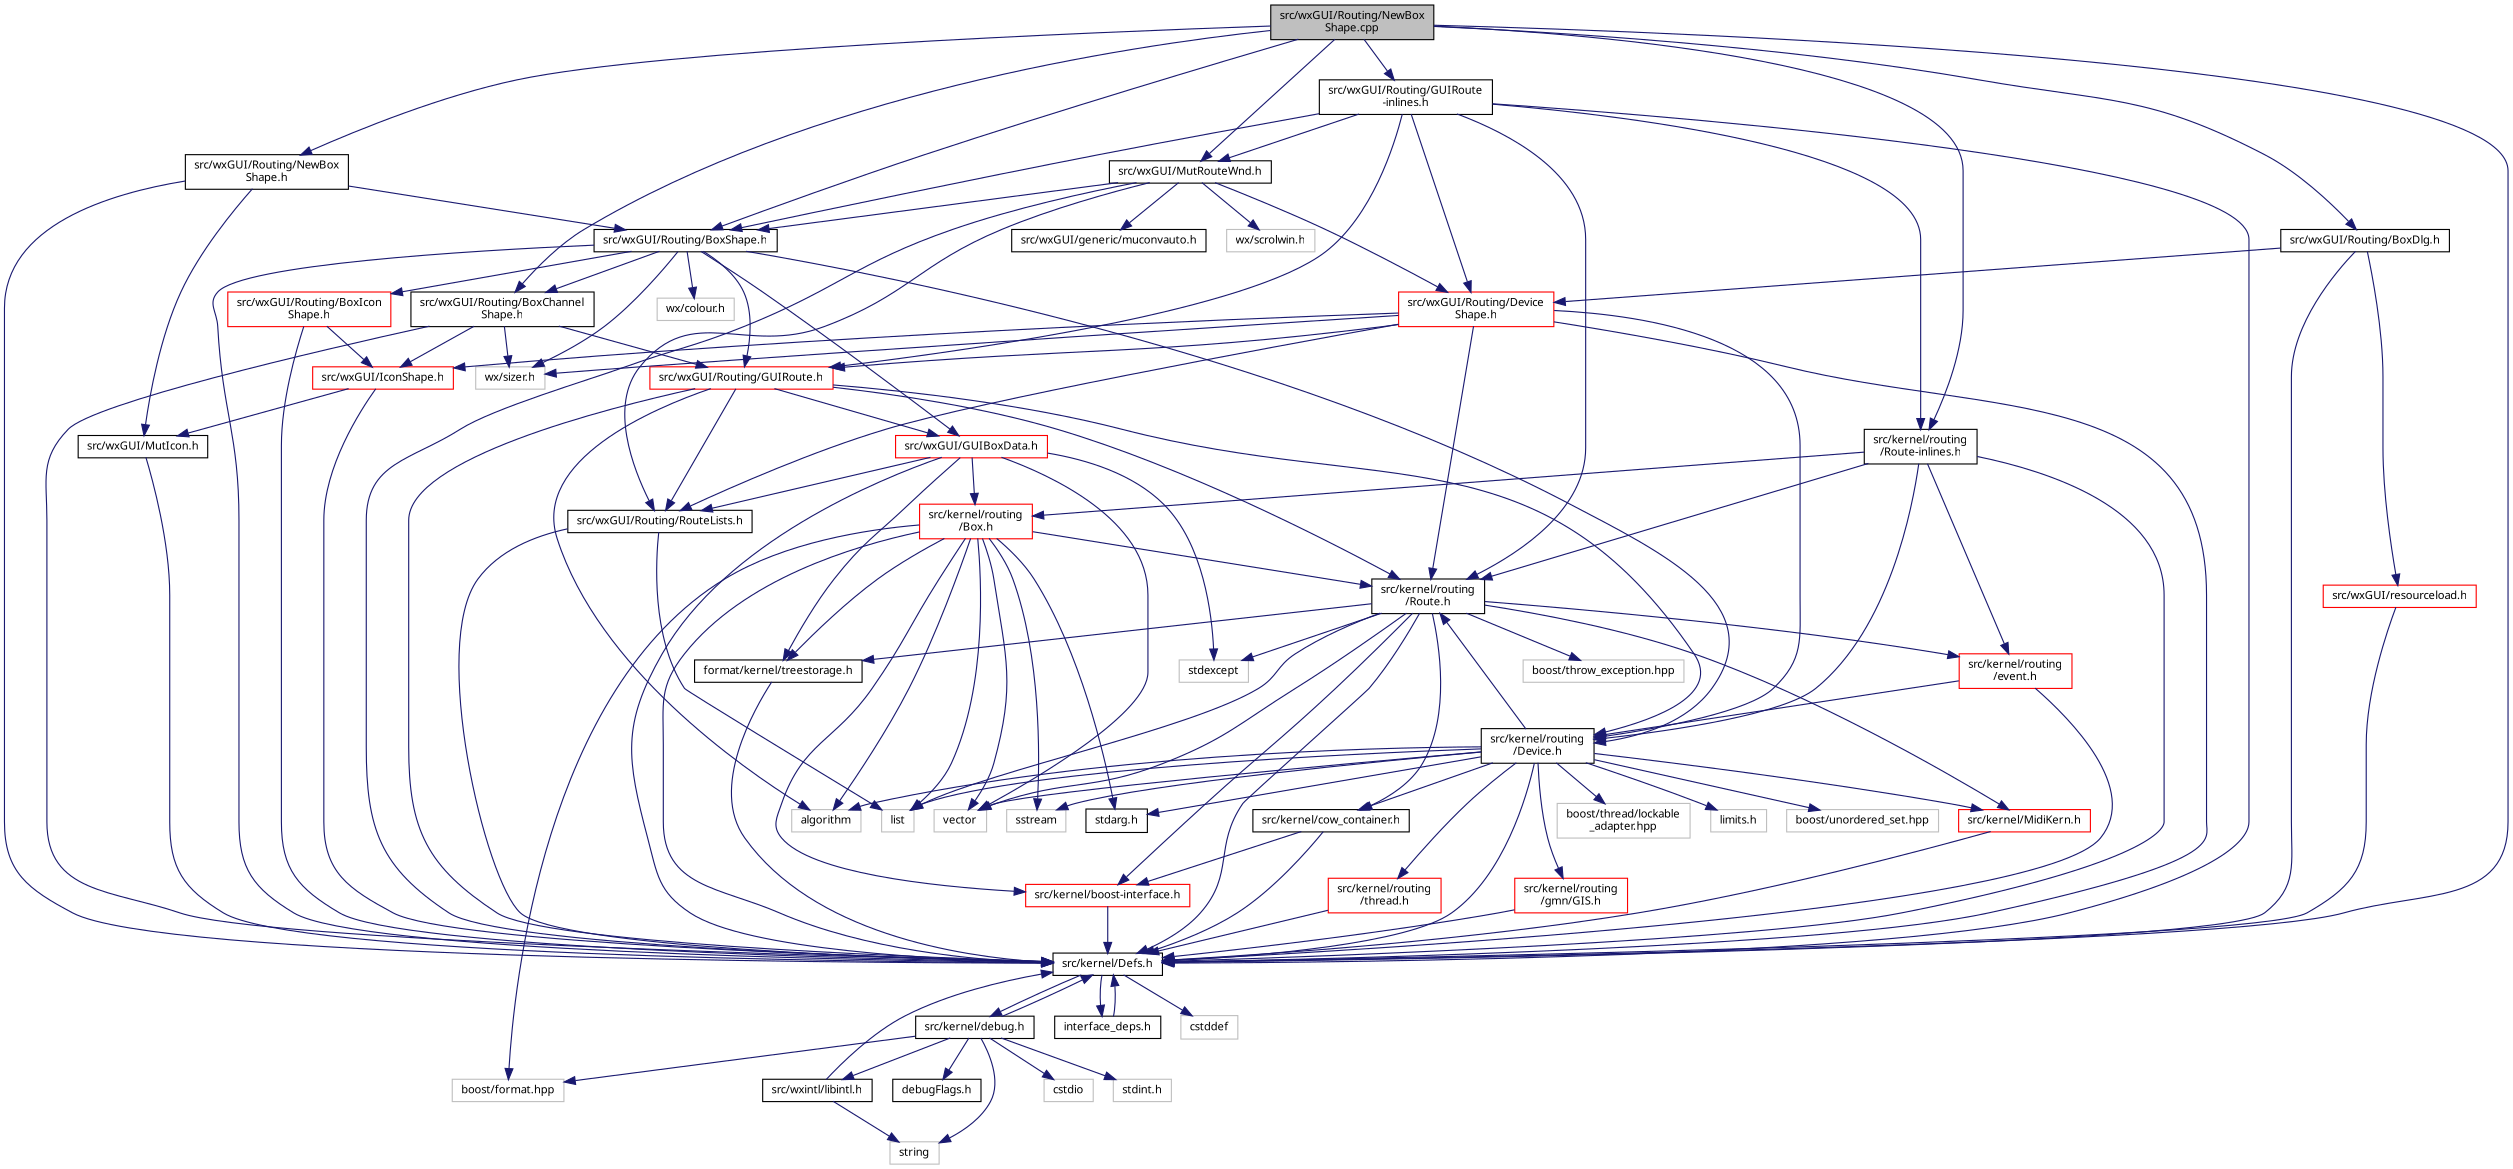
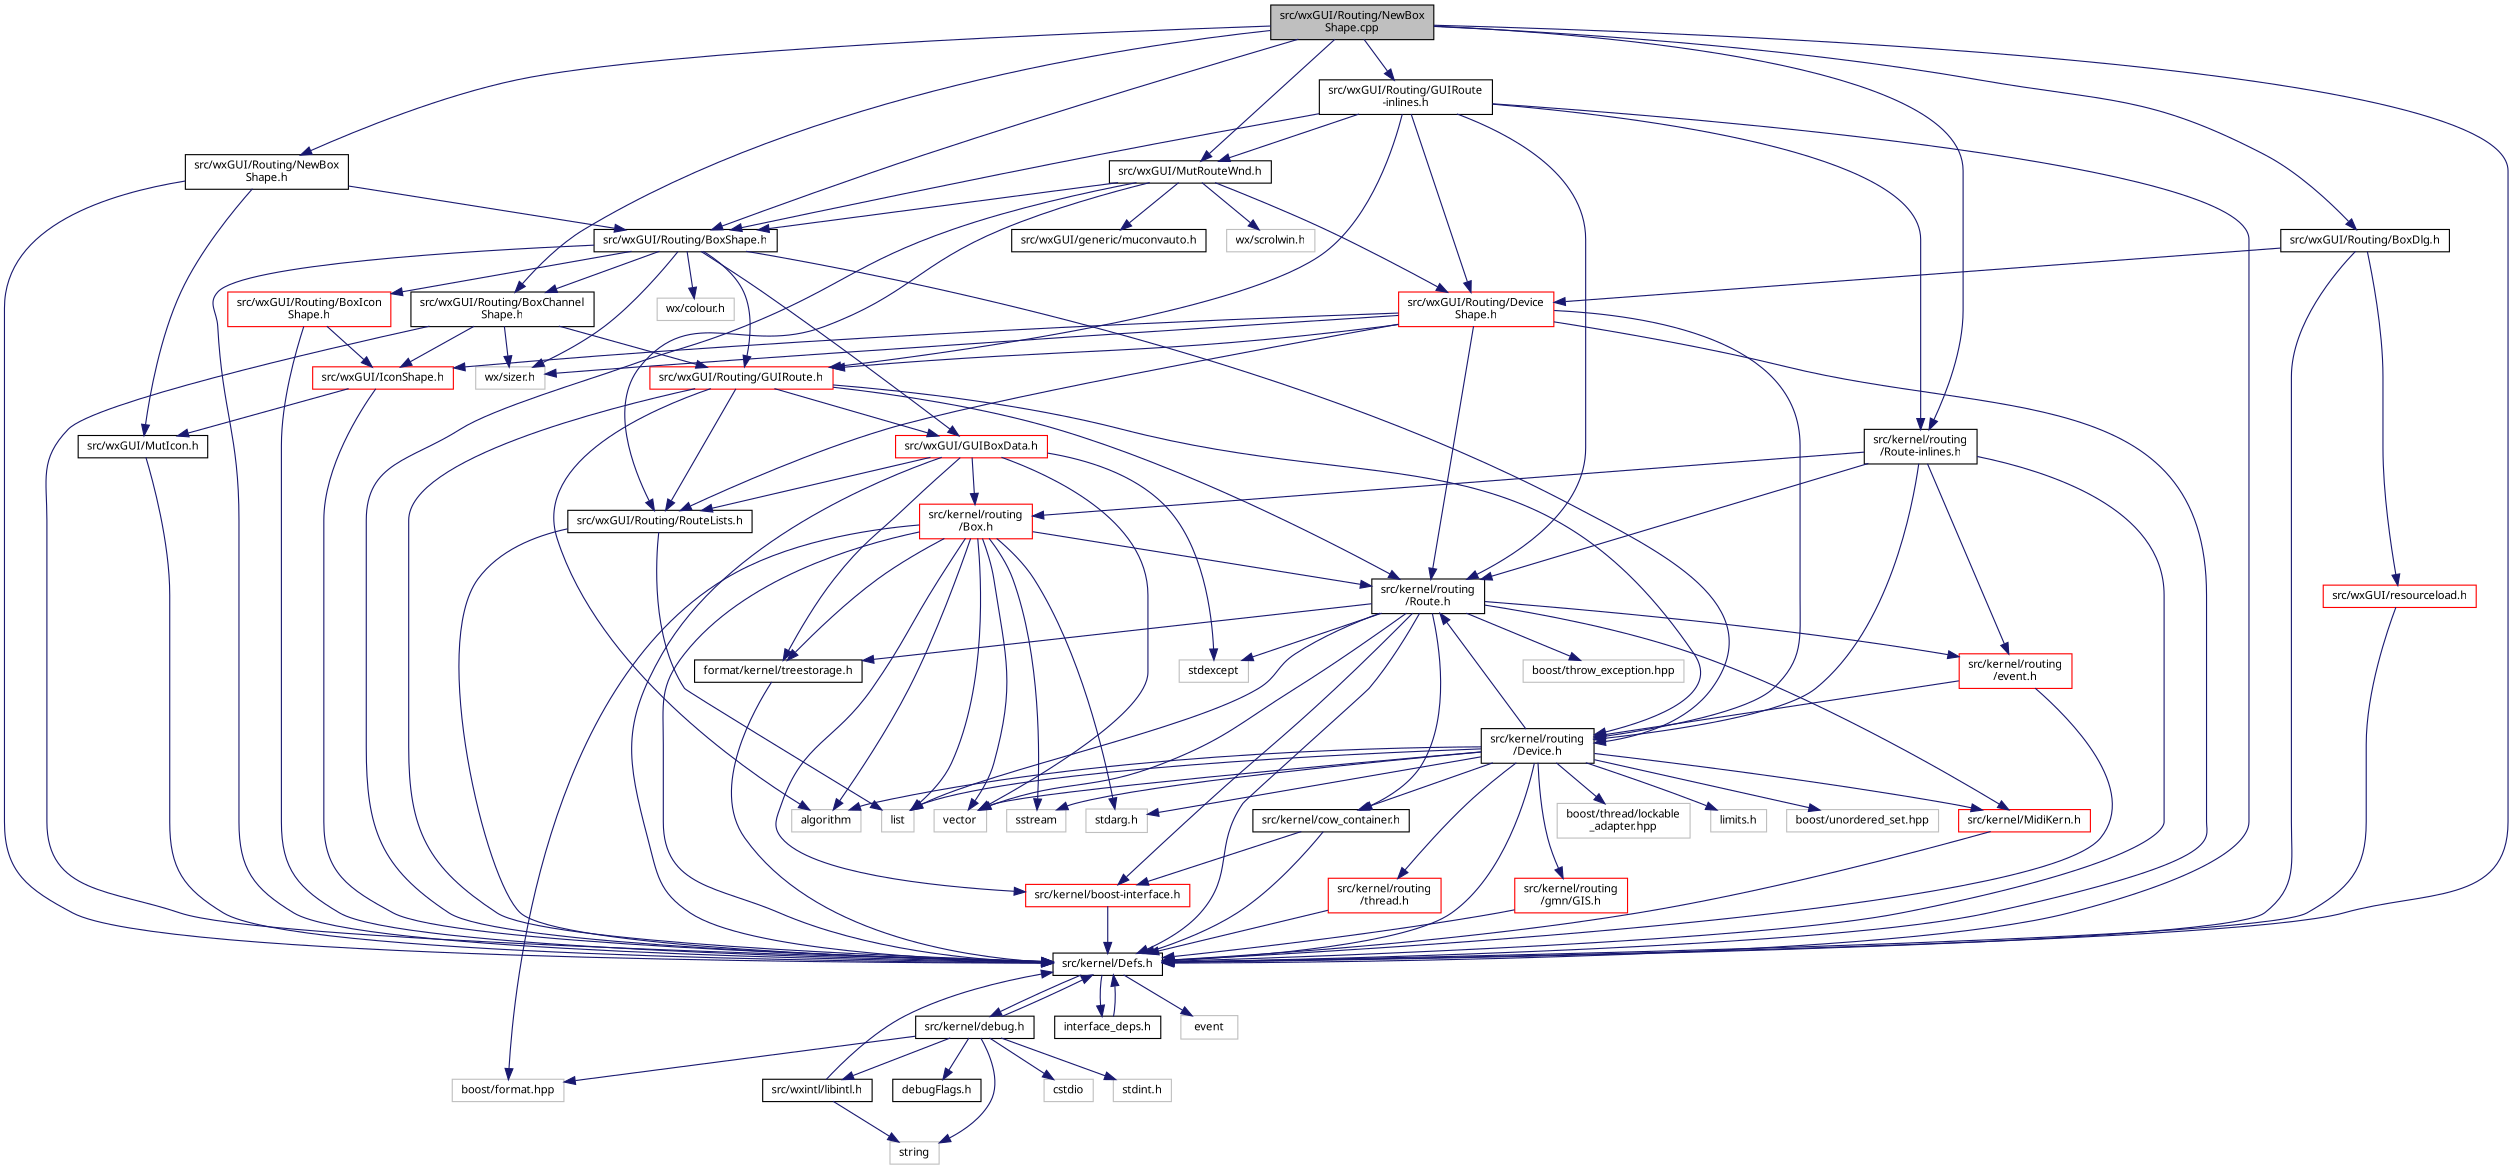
node "stdarg.h": color black -> grey75
node "cstddef": label "cstddef" -> "event"
